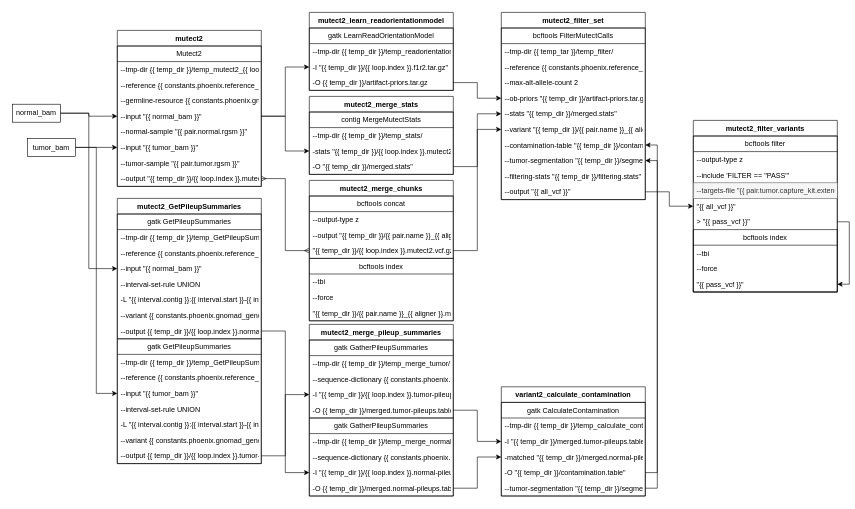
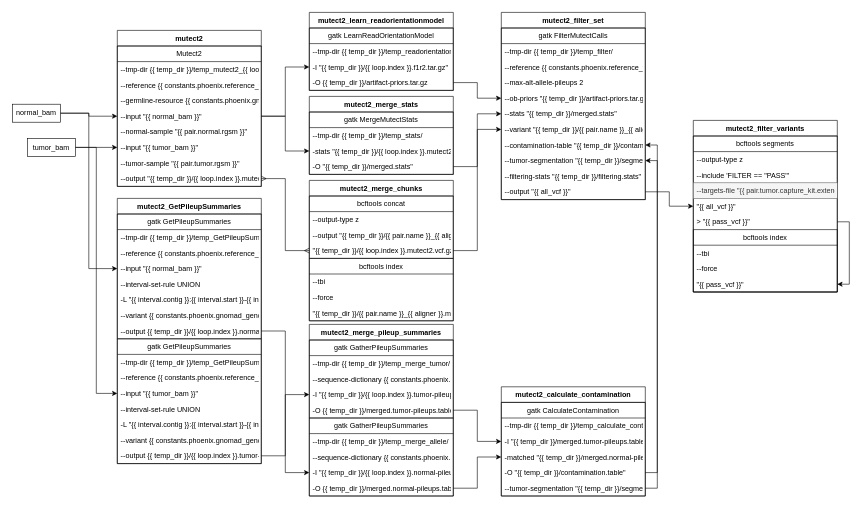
node "bcftools FilterMutectCalls": label "bcftools FilterMutectCalls" -> "gatk FilterMutectCalls"
node "--tmp-dir {{ temp_tar }}/temp_filter/": label "--tmp-dir {{ temp_tar }}/temp_filter/" -> "--tmp-dir {{ temp_dir }}/temp_filter/"
node "--max-alt-allele-count 2": label "--max-alt-allele-count 2" -> "--max-alt-allele-pileups 2"
node "contig MergeMutectStats": label "contig MergeMutectStats" -> "gatk MergeMutectStats"
node "bcftools filter": label "bcftools filter" -> "bcftools segments"
node "variant2_calculate_contamination": label "variant2_calculate_contamination" -> "mutect2_calculate_contamination"
node "--tmp-dir {{ temp_dir }}/temp_merge_normal/": label "--tmp-dir {{ temp_dir }}/temp_merge_normal/" -> "--tmp-dir {{ temp_dir }}/temp_merge_allele/"
